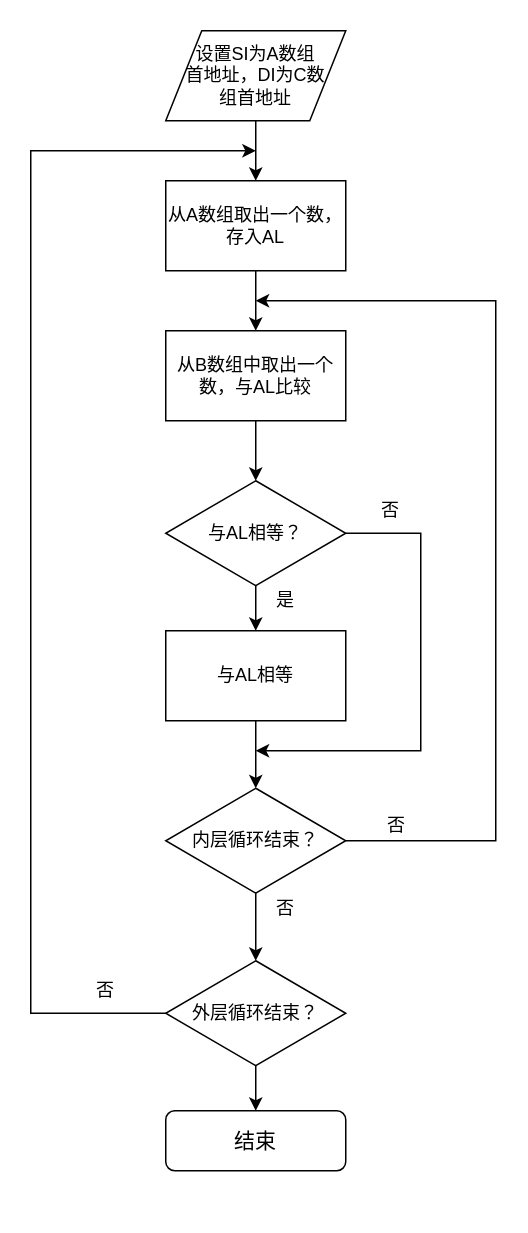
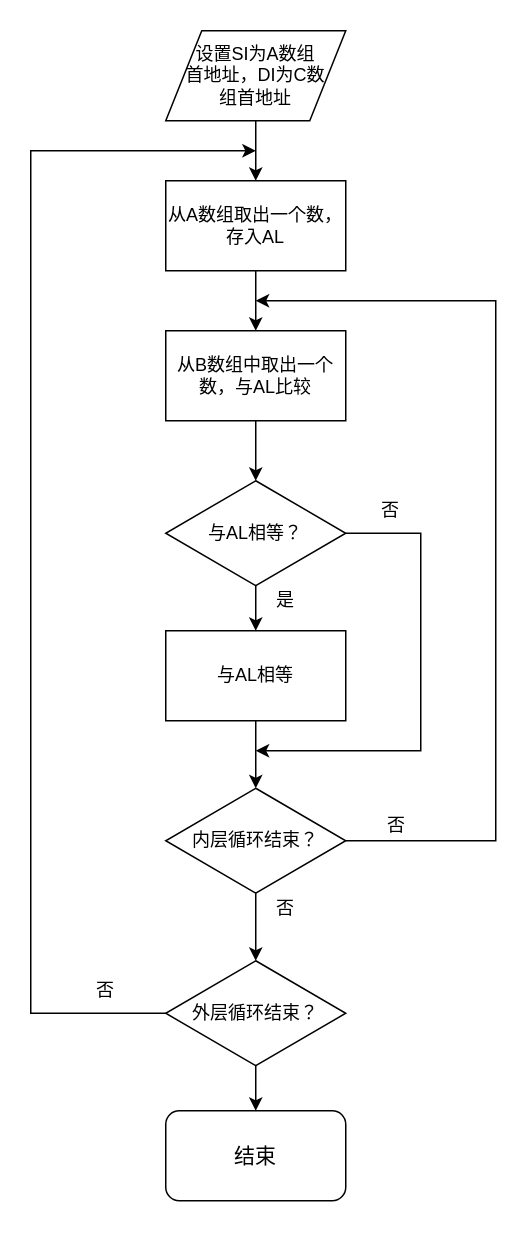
node "结束": size 180x60 -> 180x90
